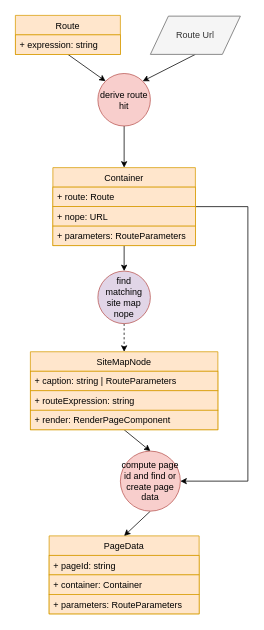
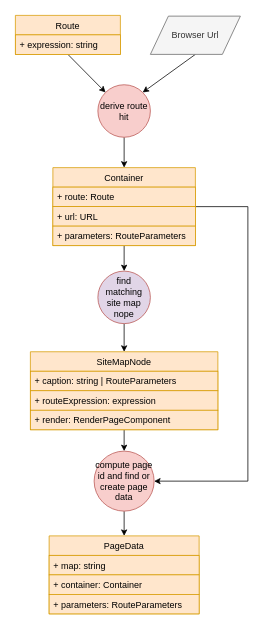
node "Route Url": label "Route Url" -> "Browser Url"
node "derive route hit": moved (124, 100) -> (124, 111)
node "+ nope: URL": label "+ nope: URL" -> "+ url: URL"
edge "find matching site map nope" -> "SiteMapNode": style dashed -> solid
node "+ routeExpression: string": label "+ routeExpression: string" -> "+ routeExpression: expression"
node "compute page id and find or create page data": moved (150, 481) -> (124, 481)
node "+ pageId: string": label "+ pageId: string" -> "+ map: string"
